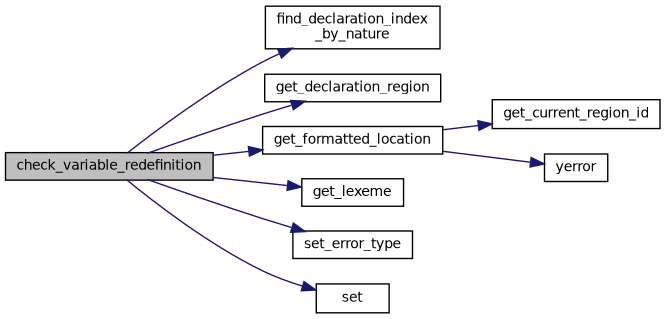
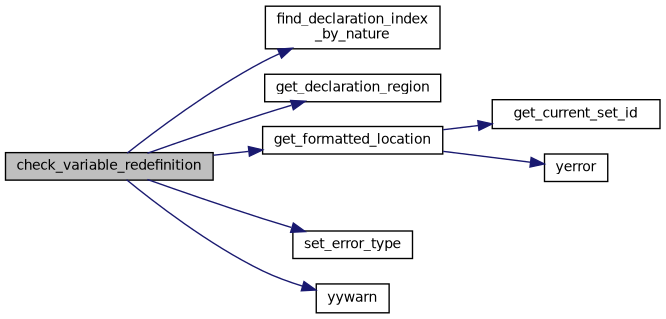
node "get_current_region_id": label "get_current_region_id" -> "get_current_set_id"
node "get_lexeme": removed
node "set": label "set" -> "yywarn"
